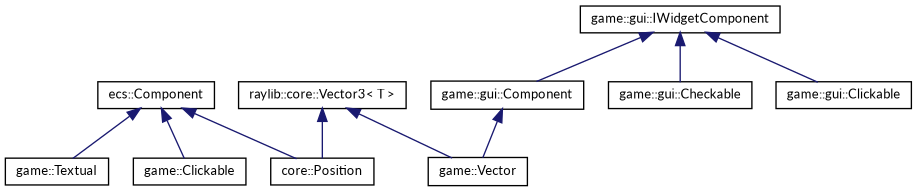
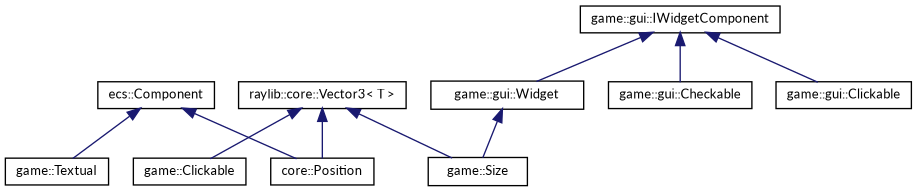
node "game::gui::Component": label "game::gui::Component" -> "game::gui::Widget"
edge "game::Clickable" -> "ecs::Component": now "game::Clickable" -> "raylib::core::Vector3< T >"
node "game::Vector": label "game::Vector" -> "game::Size"
